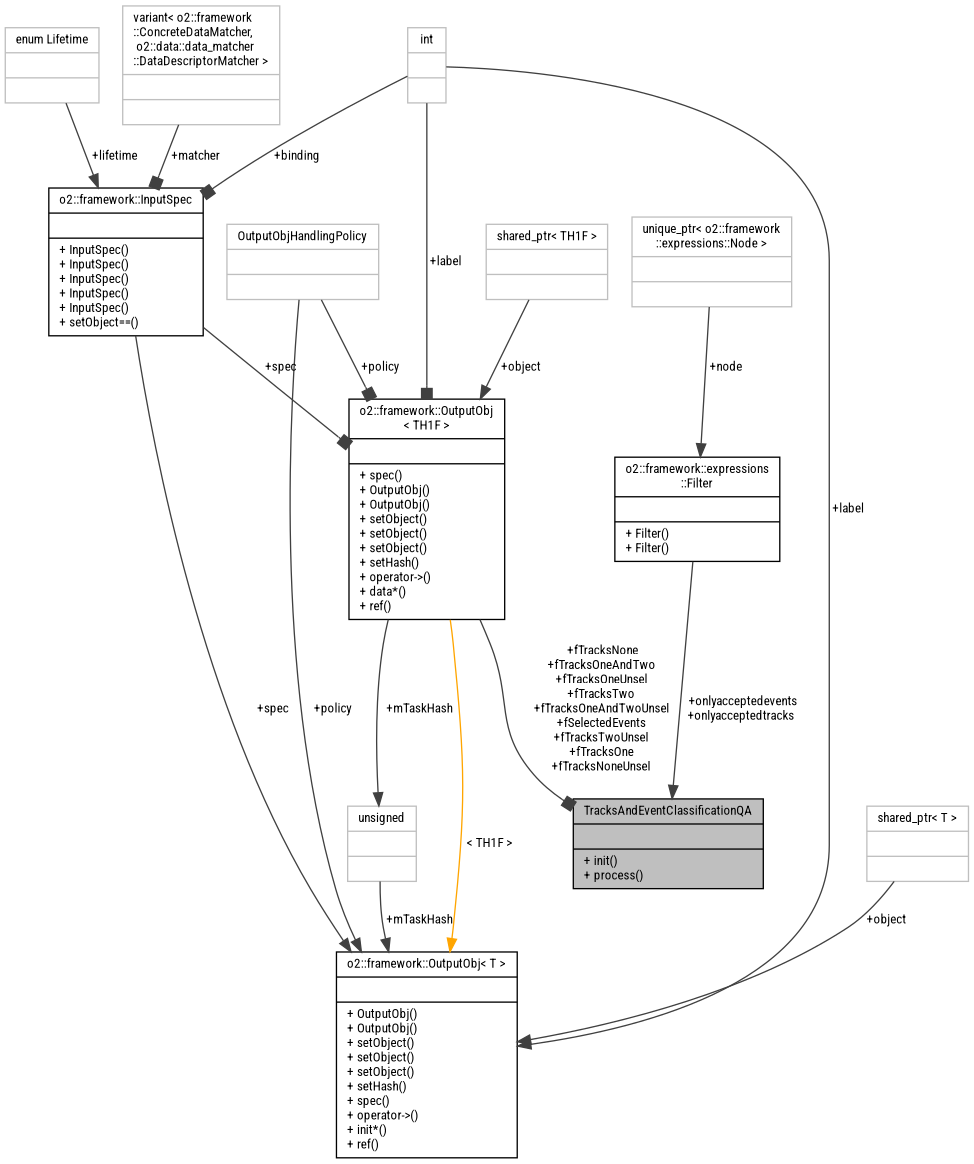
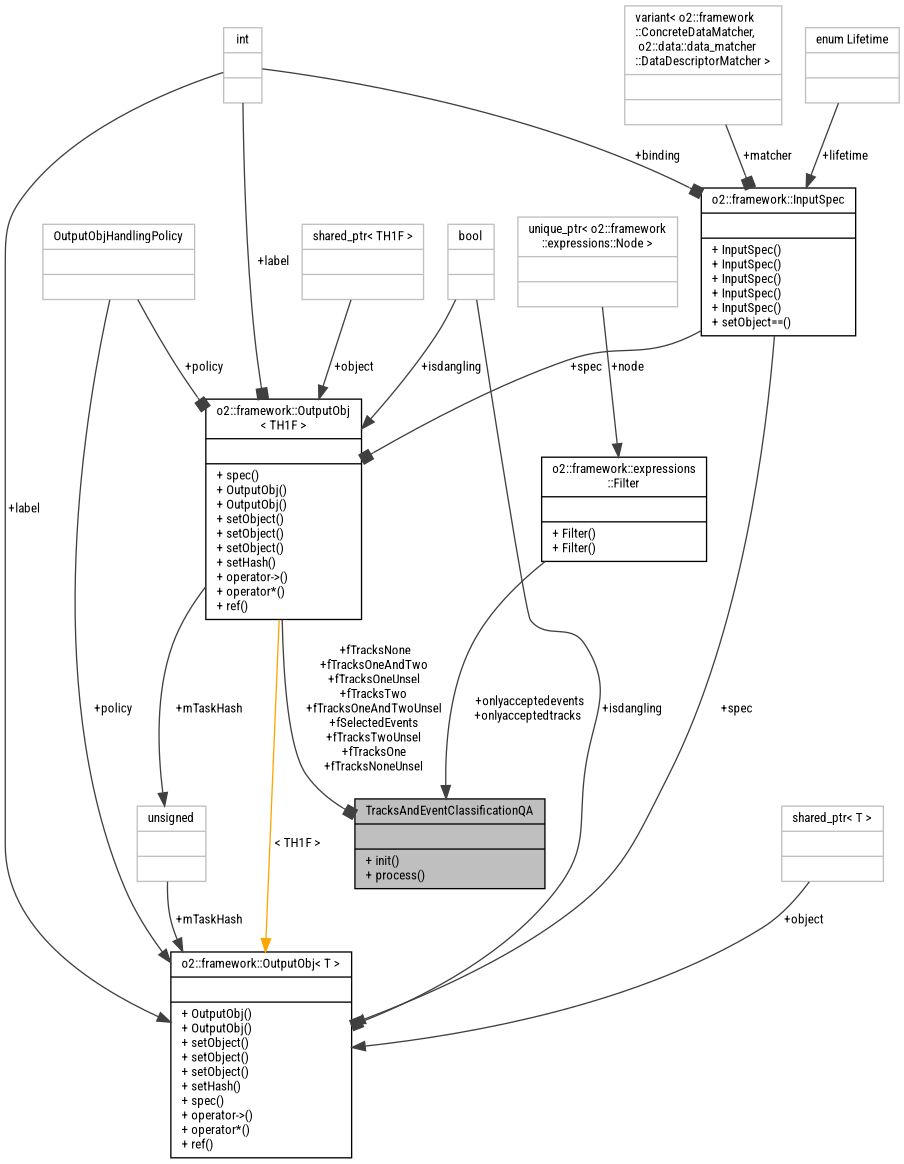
node "bool": added
node "o2::framework::OutputObj": text "+ data*()" -> "+ operator*()"
node "o2::framework::OutputObj< T >": text "+ init*()" -> "+ operator*()"
